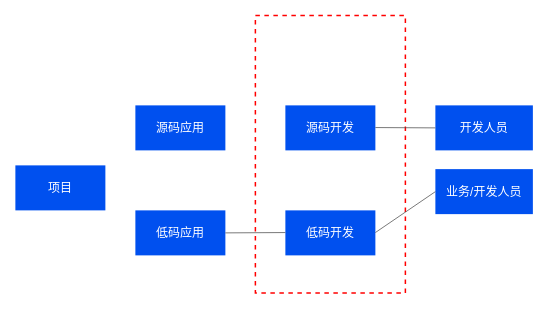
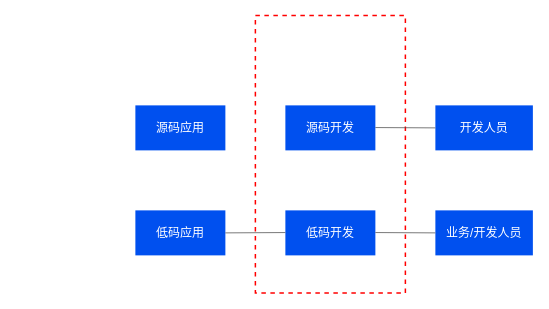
node "项目": removed
node "业务/开发人员": moved (484, 192) -> (484, 233)
